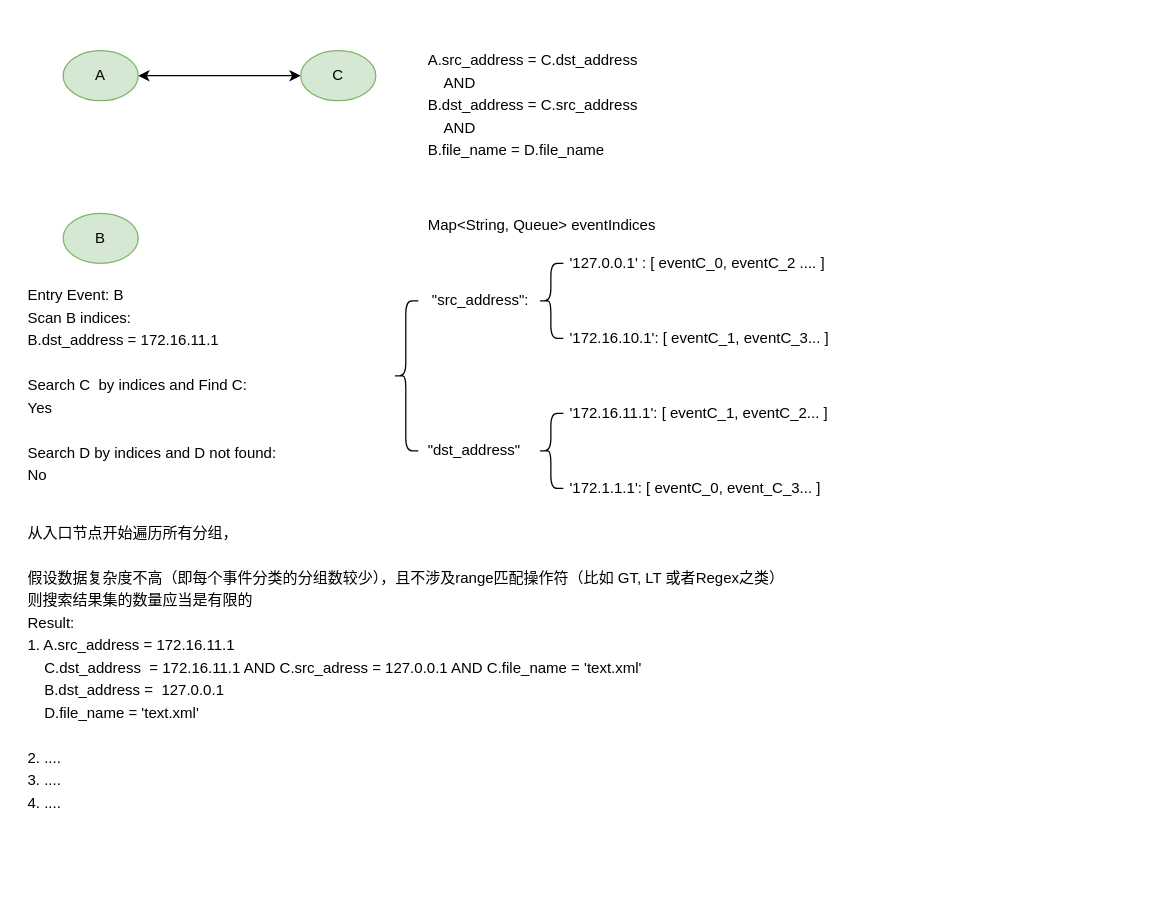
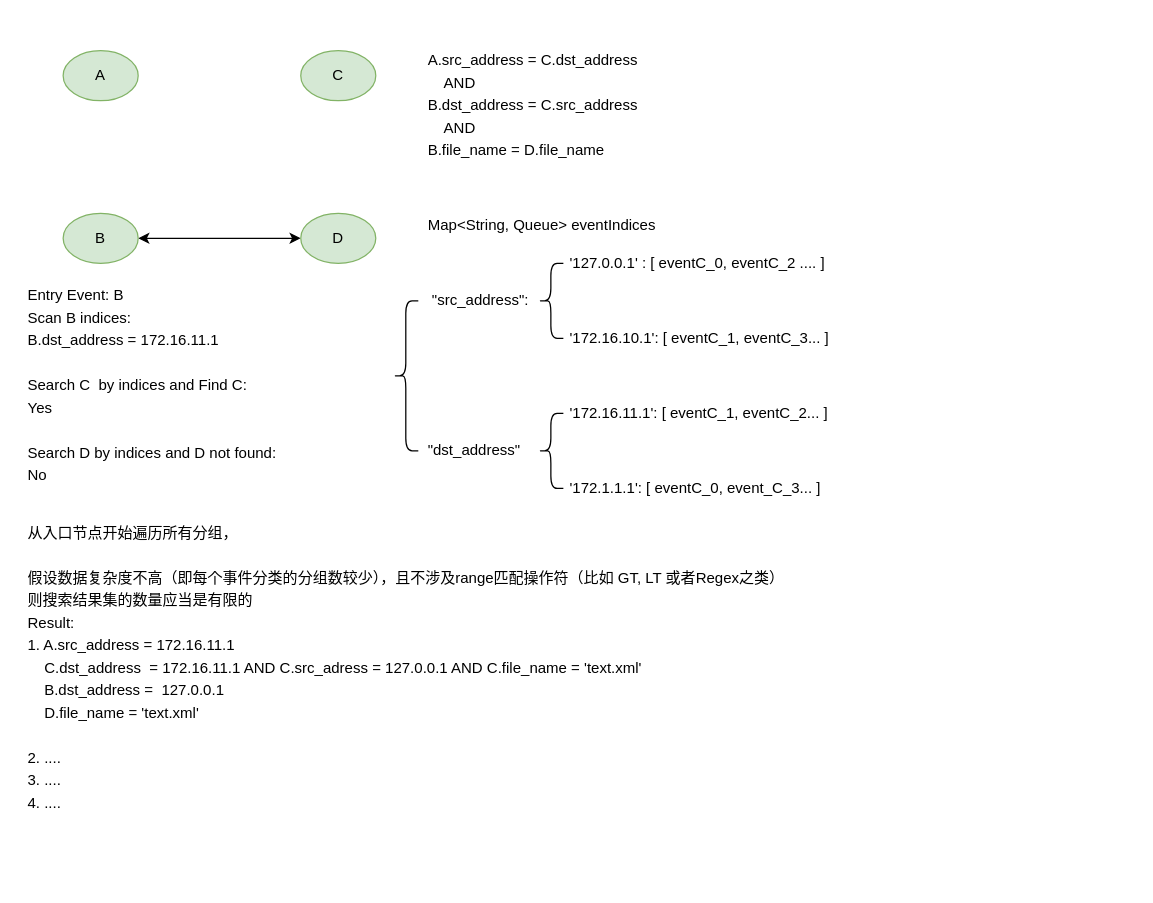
edge "A" -- "C": removed
edge "B" -- "D": added
node "D": added
